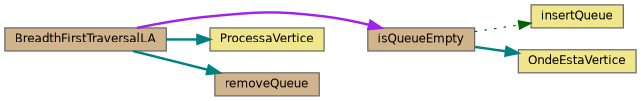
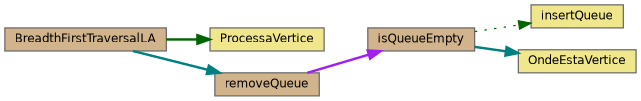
edge "BreadthFirstTraversalLA" -> "isQueueEmpty": now "removeQueue" -> "isQueueEmpty"
edge "BreadthFirstTraversalLA" -> "ProcessaVertice": color teal -> darkgreen
